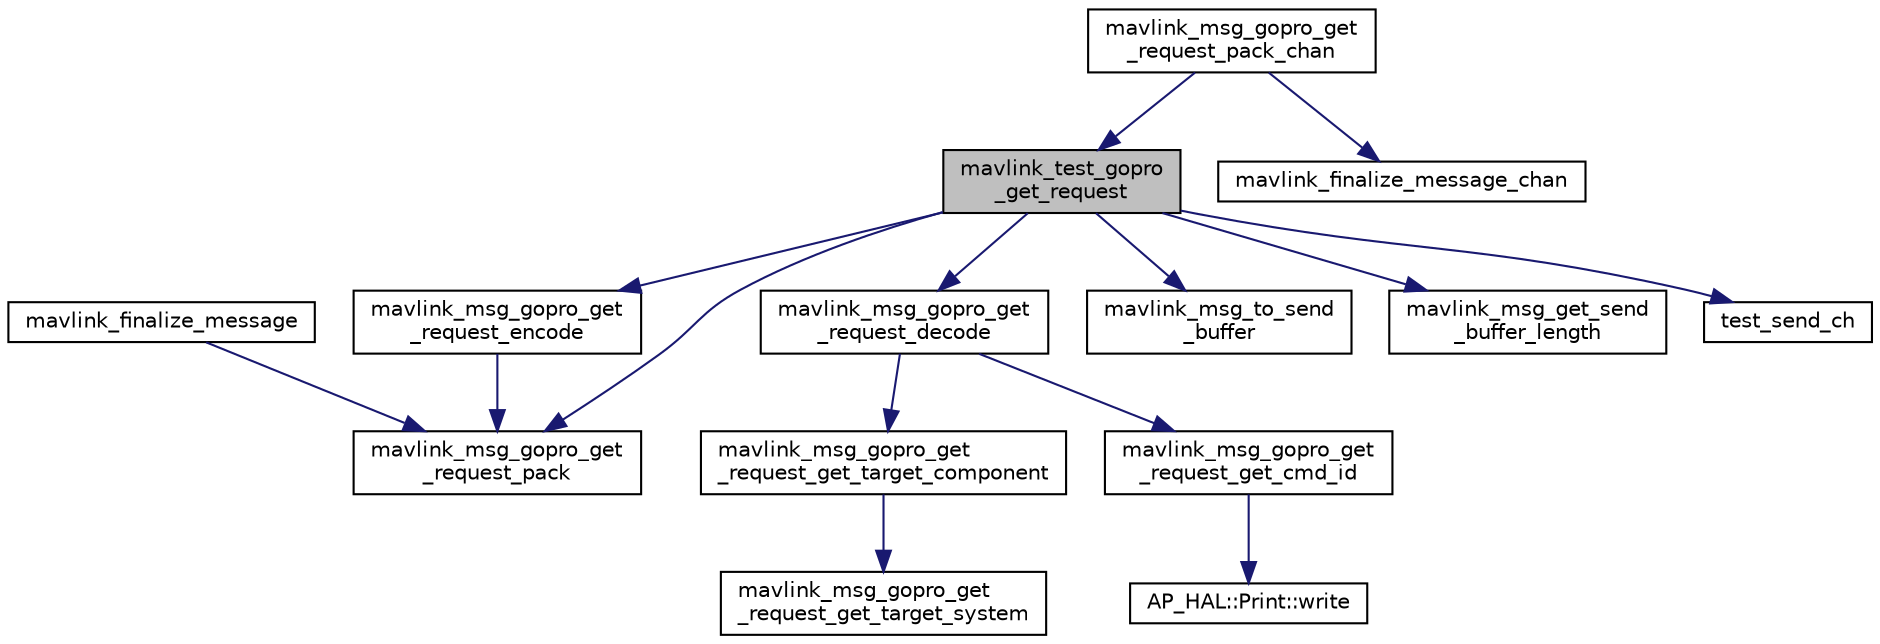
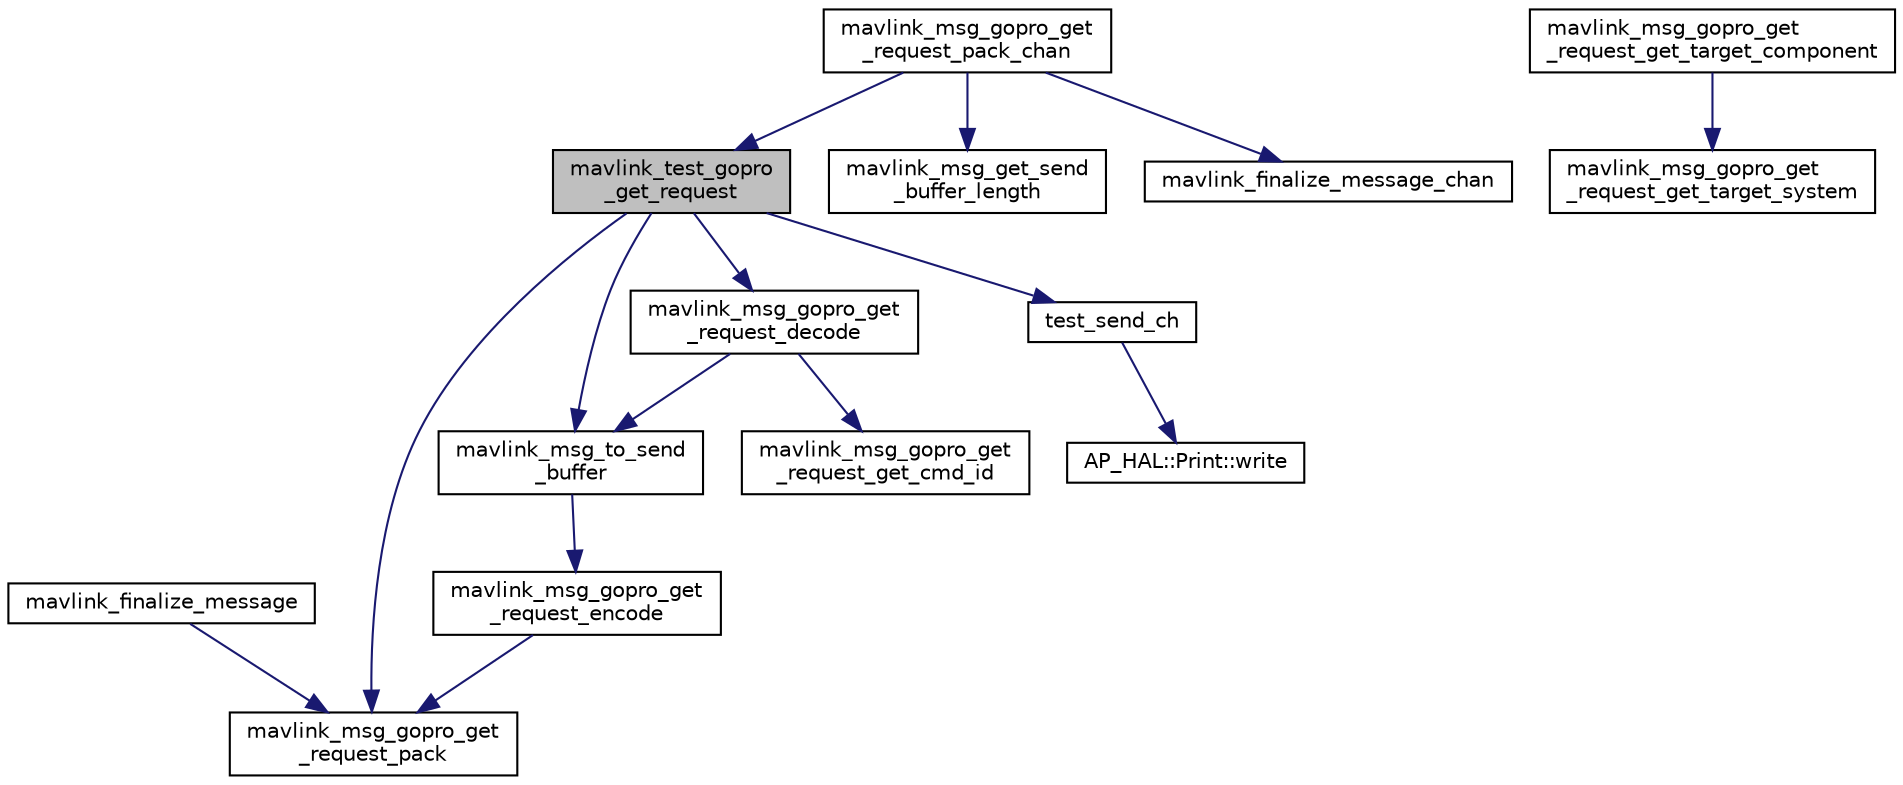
edge "mavlink_test_gopro _get_request" -> "mavlink_msg_gopro_get _request_encode": now "mavlink_msg_to_send _buffer" -> "mavlink_msg_gopro_get _request_encode"
edge "mavlink_test_gopro _get_request" -> "mavlink_msg_get_send _buffer_length": now "mavlink_msg_gopro_get _request_pack_chan" -> "mavlink_msg_get_send _buffer_length"
edge "mavlink_msg_gopro_get _request_decode" -> "mavlink_msg_gopro_get _request_get_target_component": now "mavlink_msg_gopro_get _request_decode" -> "mavlink_msg_to_send _buffer"
edge "mavlink_msg_gopro_get _request_get_cmd_id" -> "AP_HAL::Print::write": now "test_send_ch" -> "AP_HAL::Print::write"
